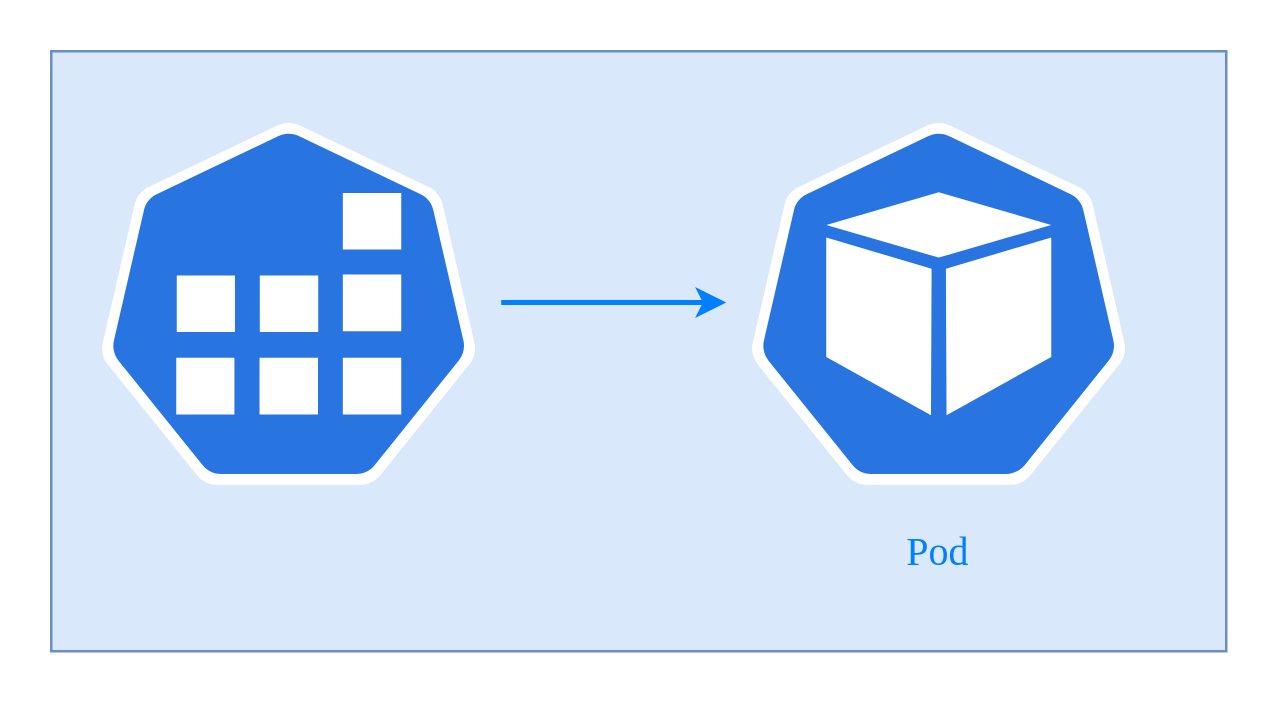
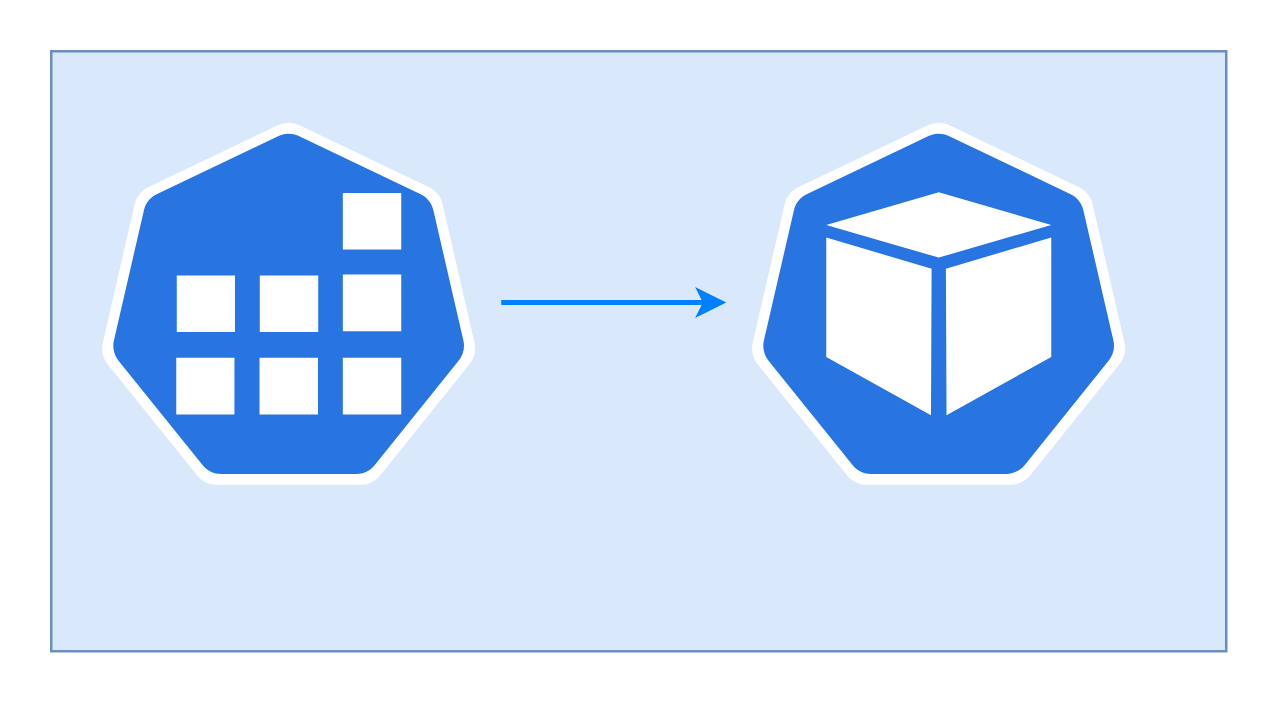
node "Pod": removed
